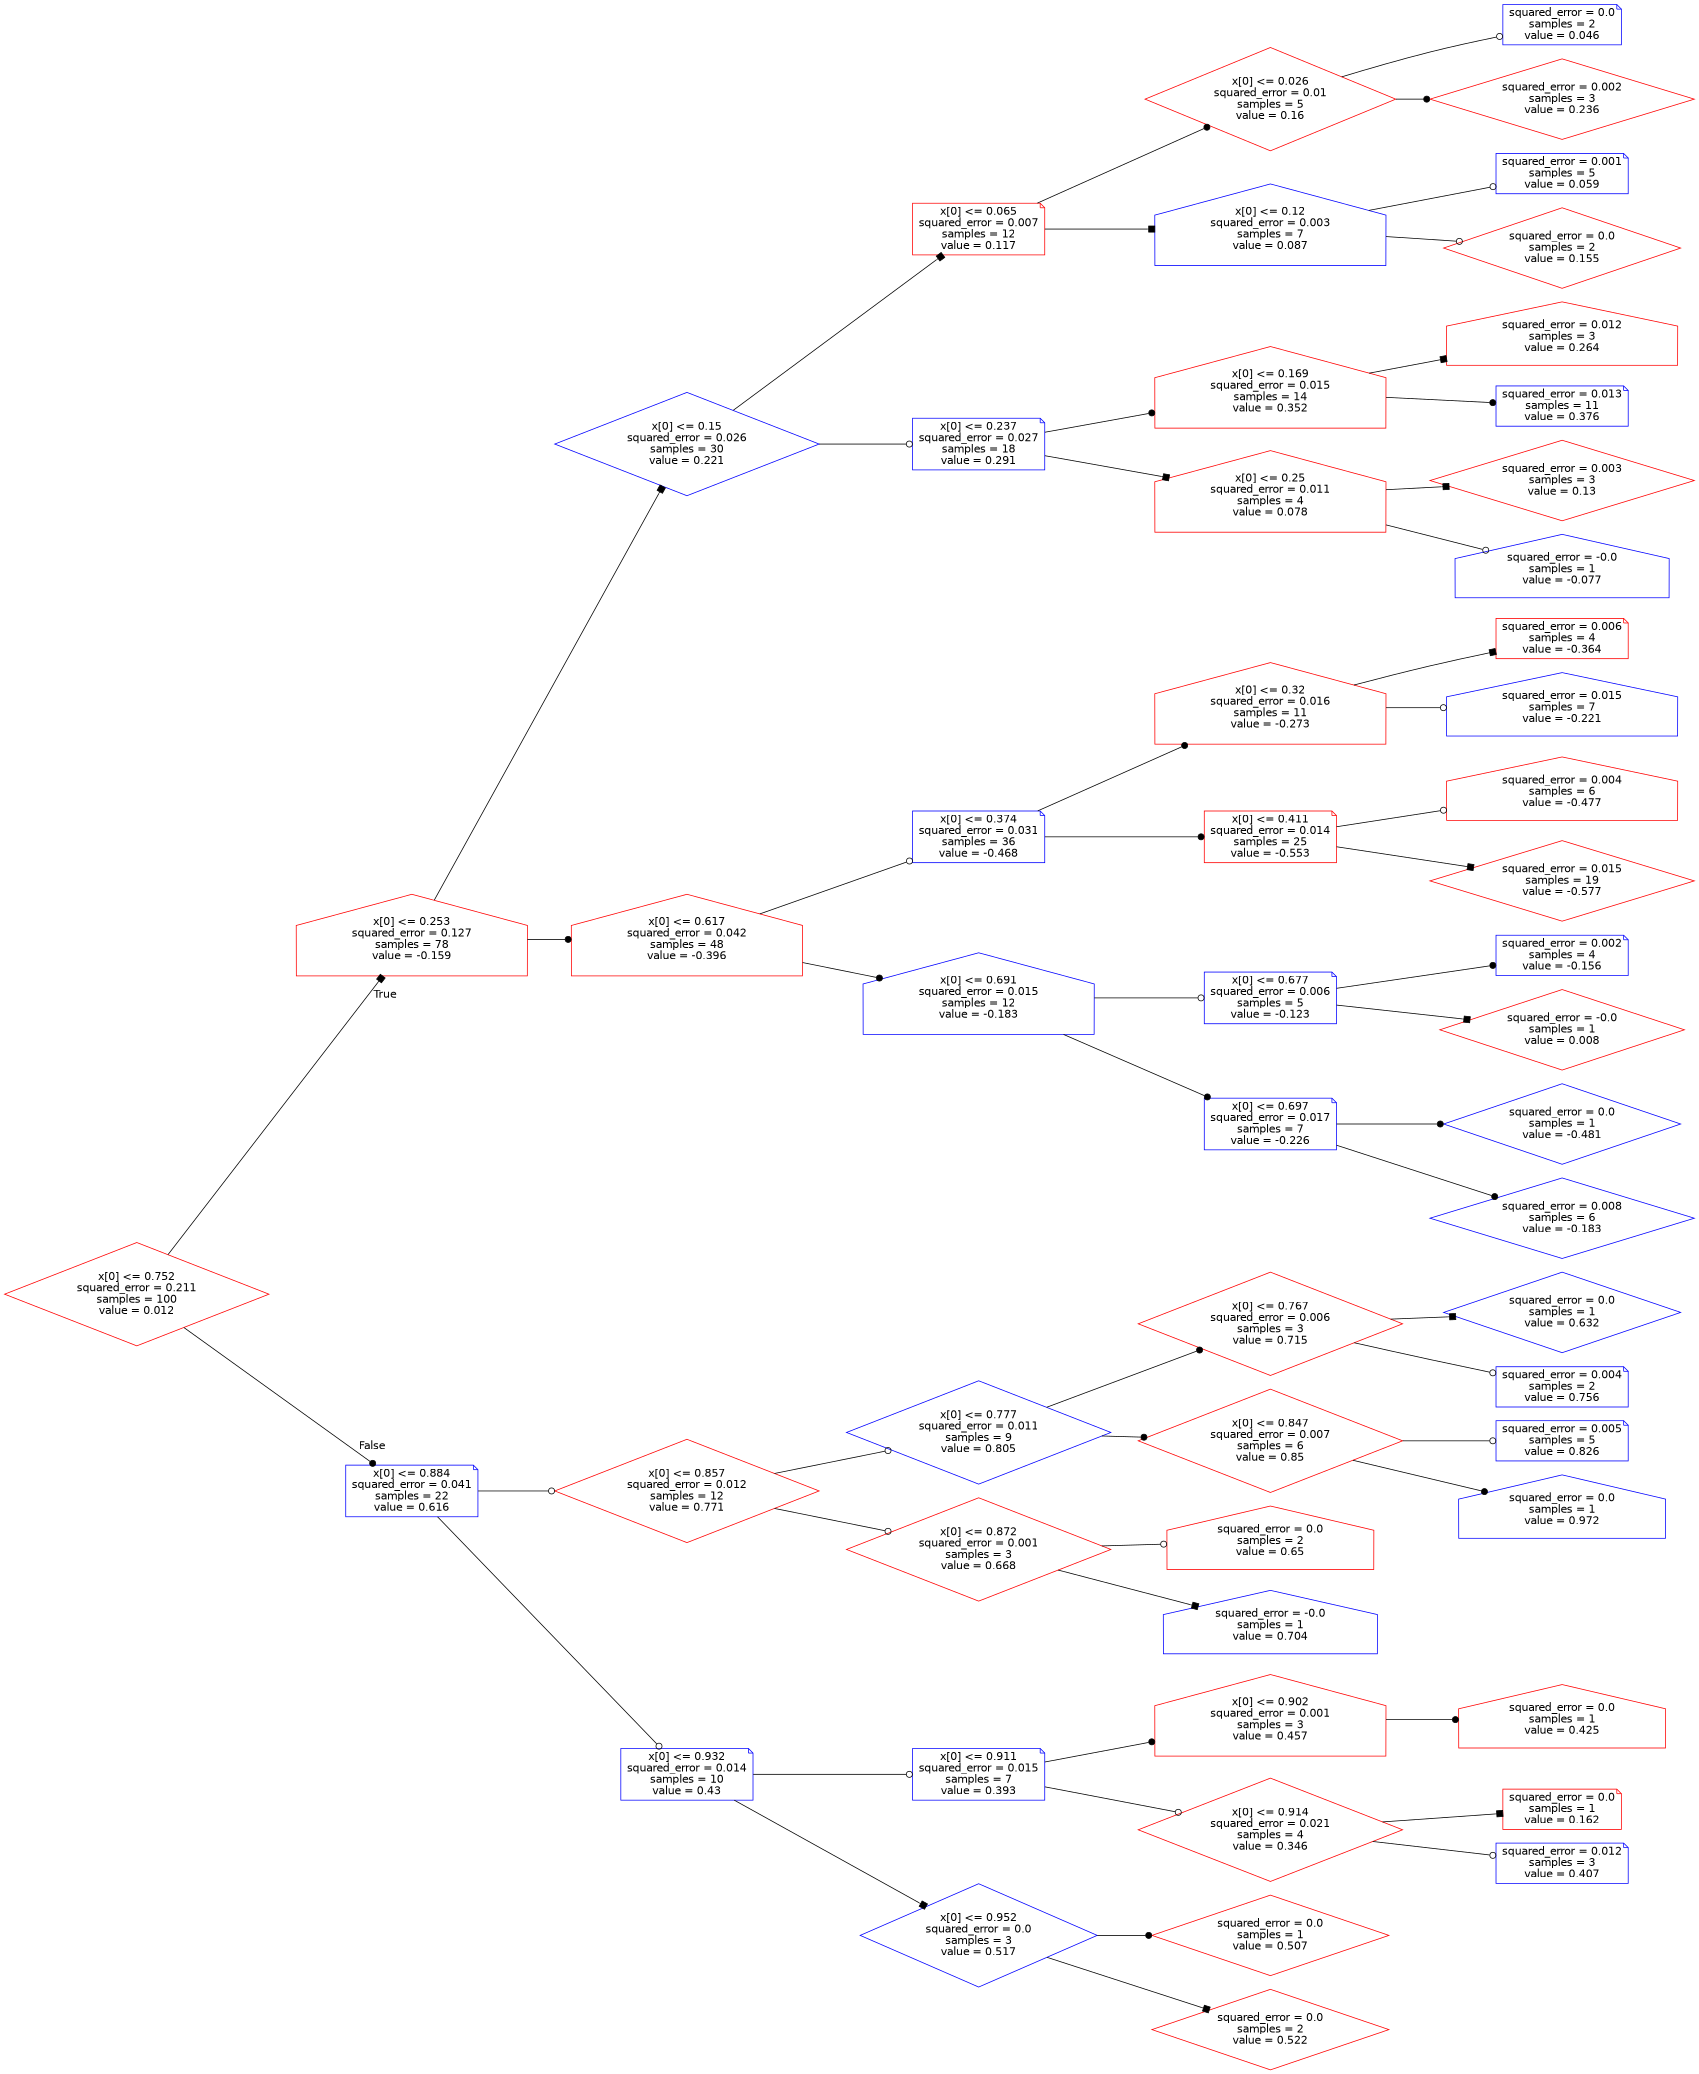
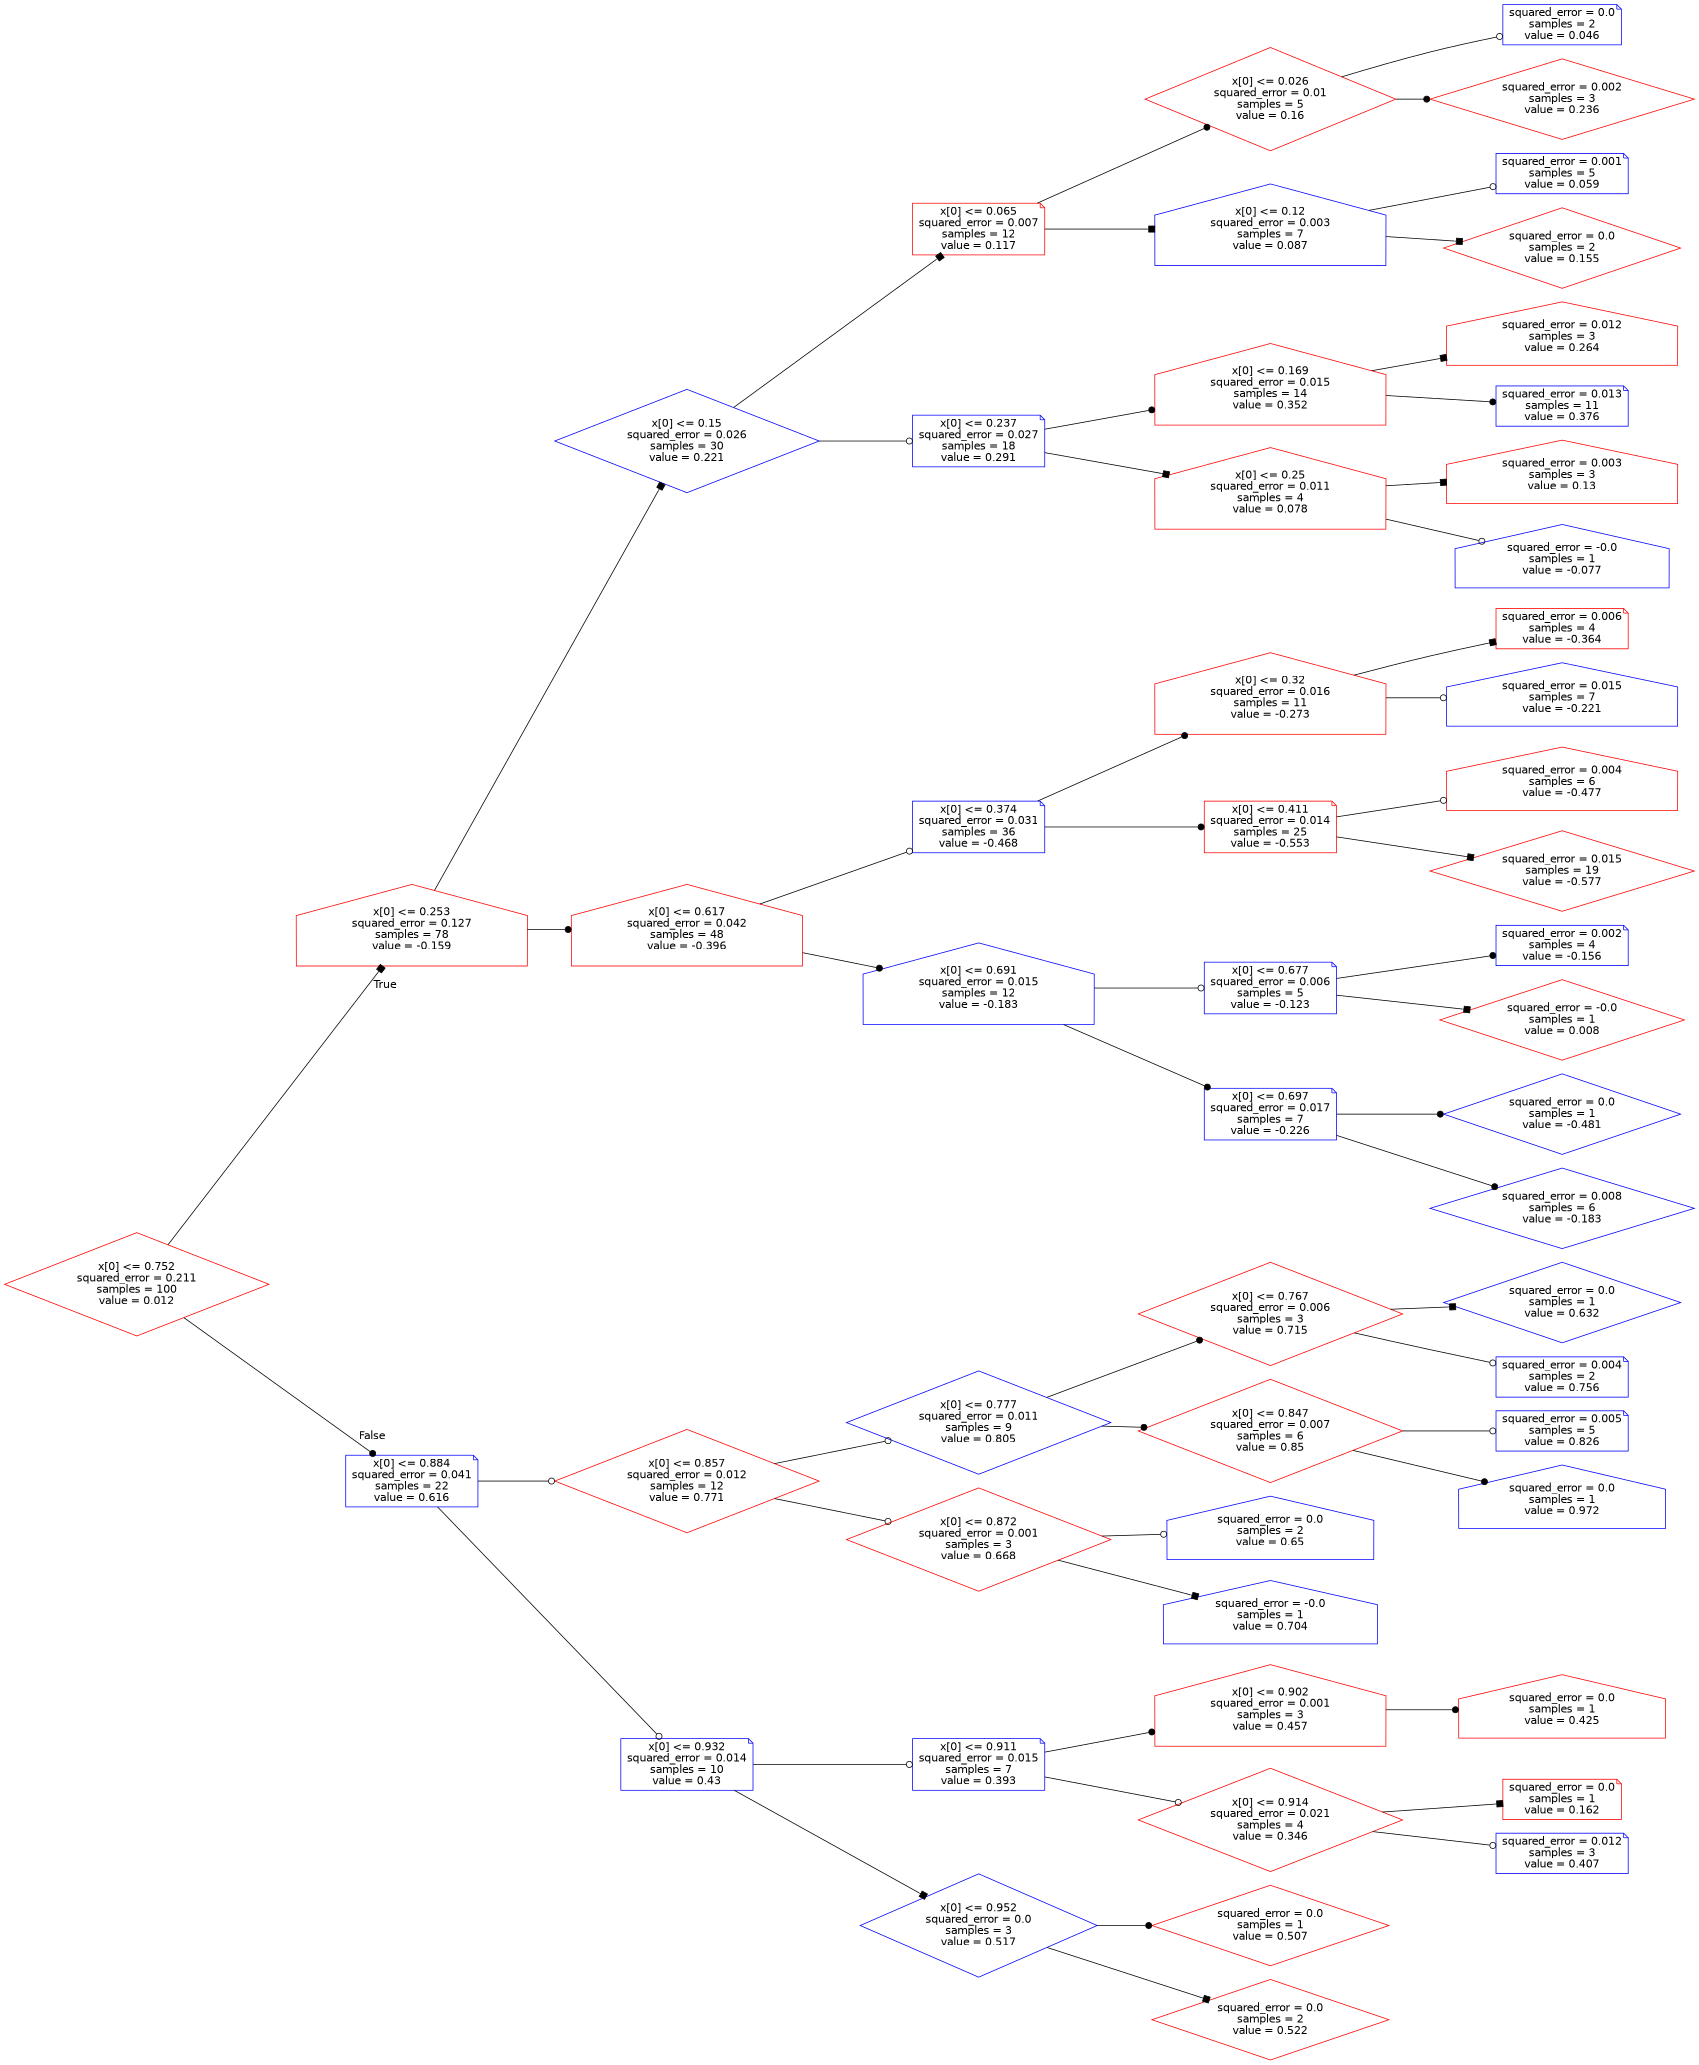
edge "x[0] <= 0.12 squared_error = 0.003 samples = 7 value = 0.087" -> "squared_error = 0.0 samples = 2 value = 0.155": arrowhead odot -> box
node "squared_error = 0.003 samples = 3 value = 0.13": shape diamond -> house
node "squared_error = 0.0 samples = 2 value = 0.65": color red -> blue
